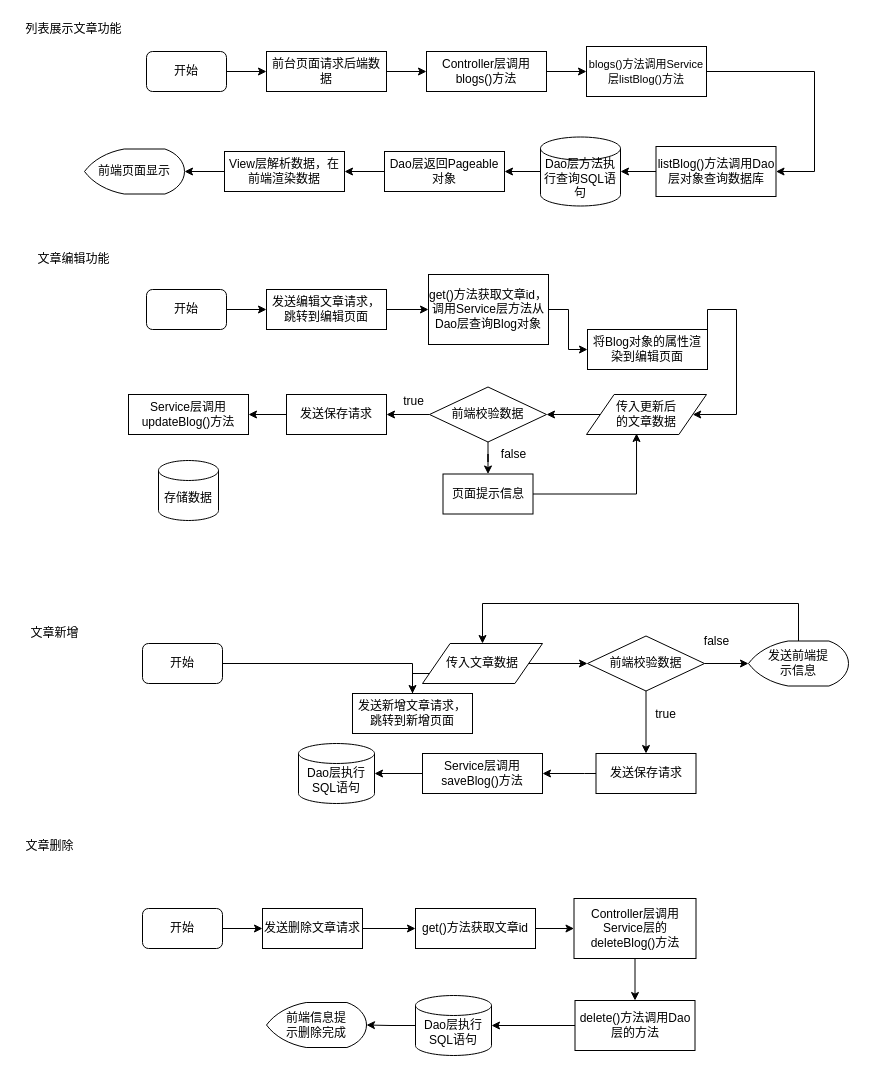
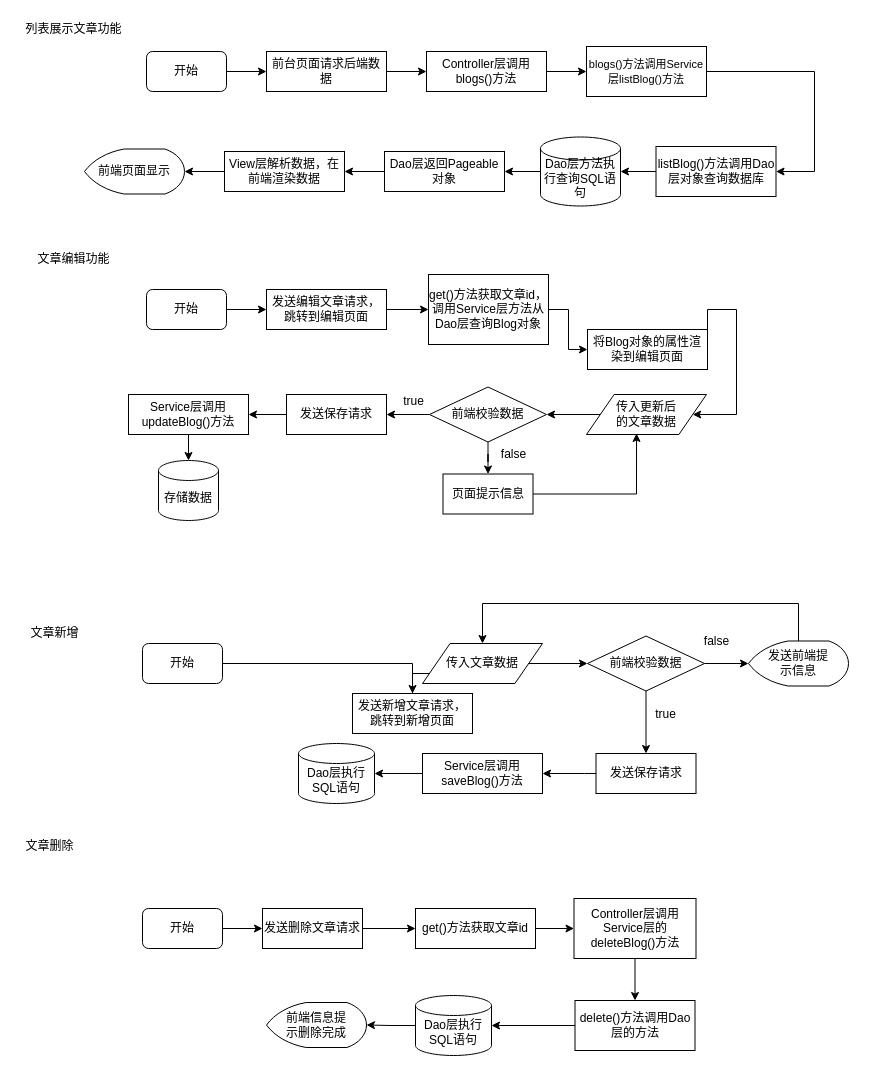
edge "Service层调用updateBlog()方法" -> "存储数据": added
